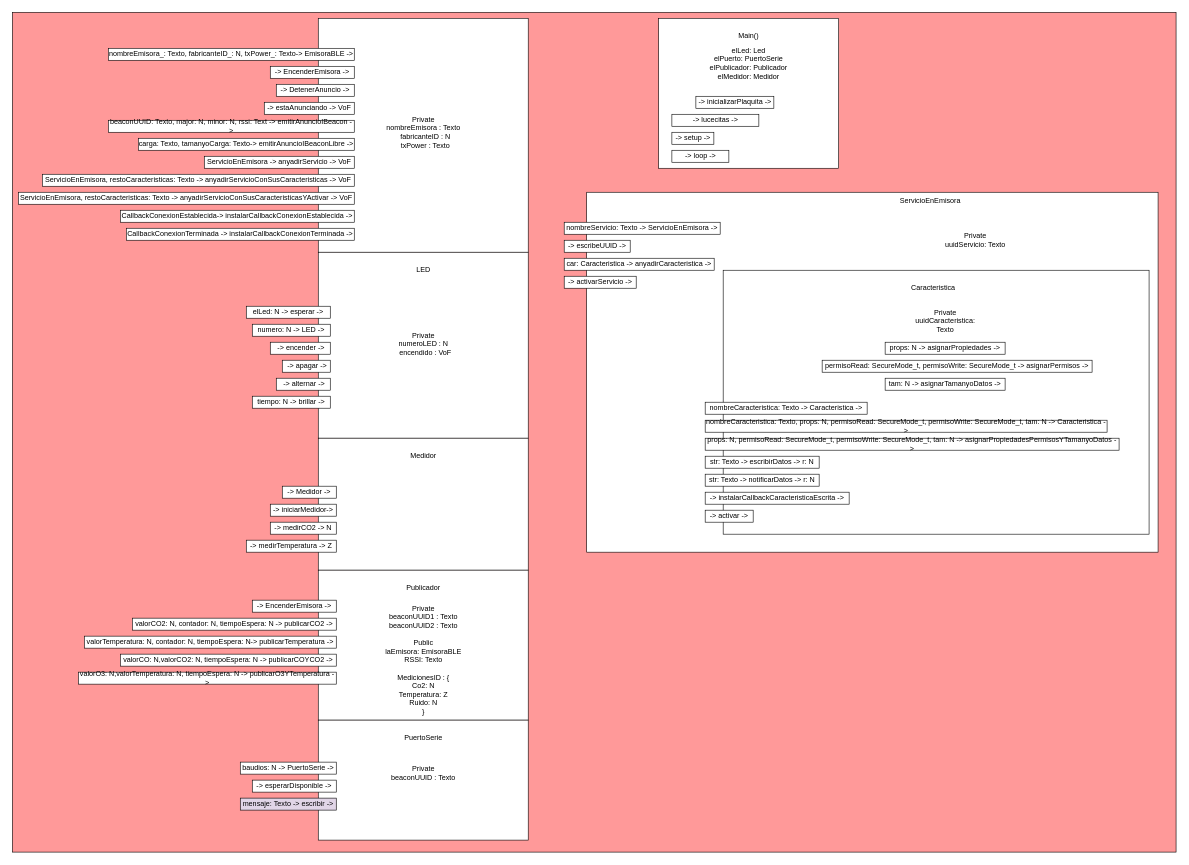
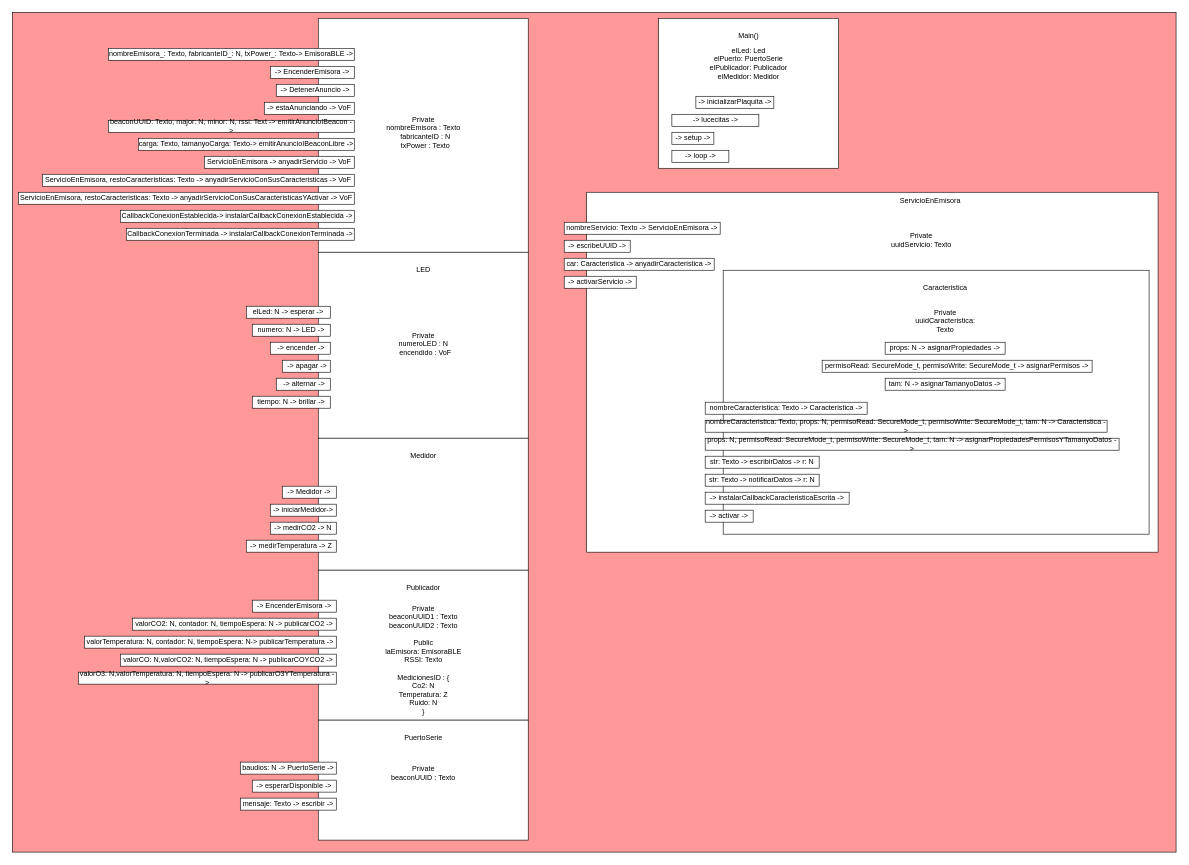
node "Private uuidServicio: Texto": moved (975, 240) -> (921, 240)
node "Caracteristica": moved (933, 288) -> (945, 288)
node "mensaje: Texto -> escribir ->": fillcolor #e1d5e7 -> #ffffff
